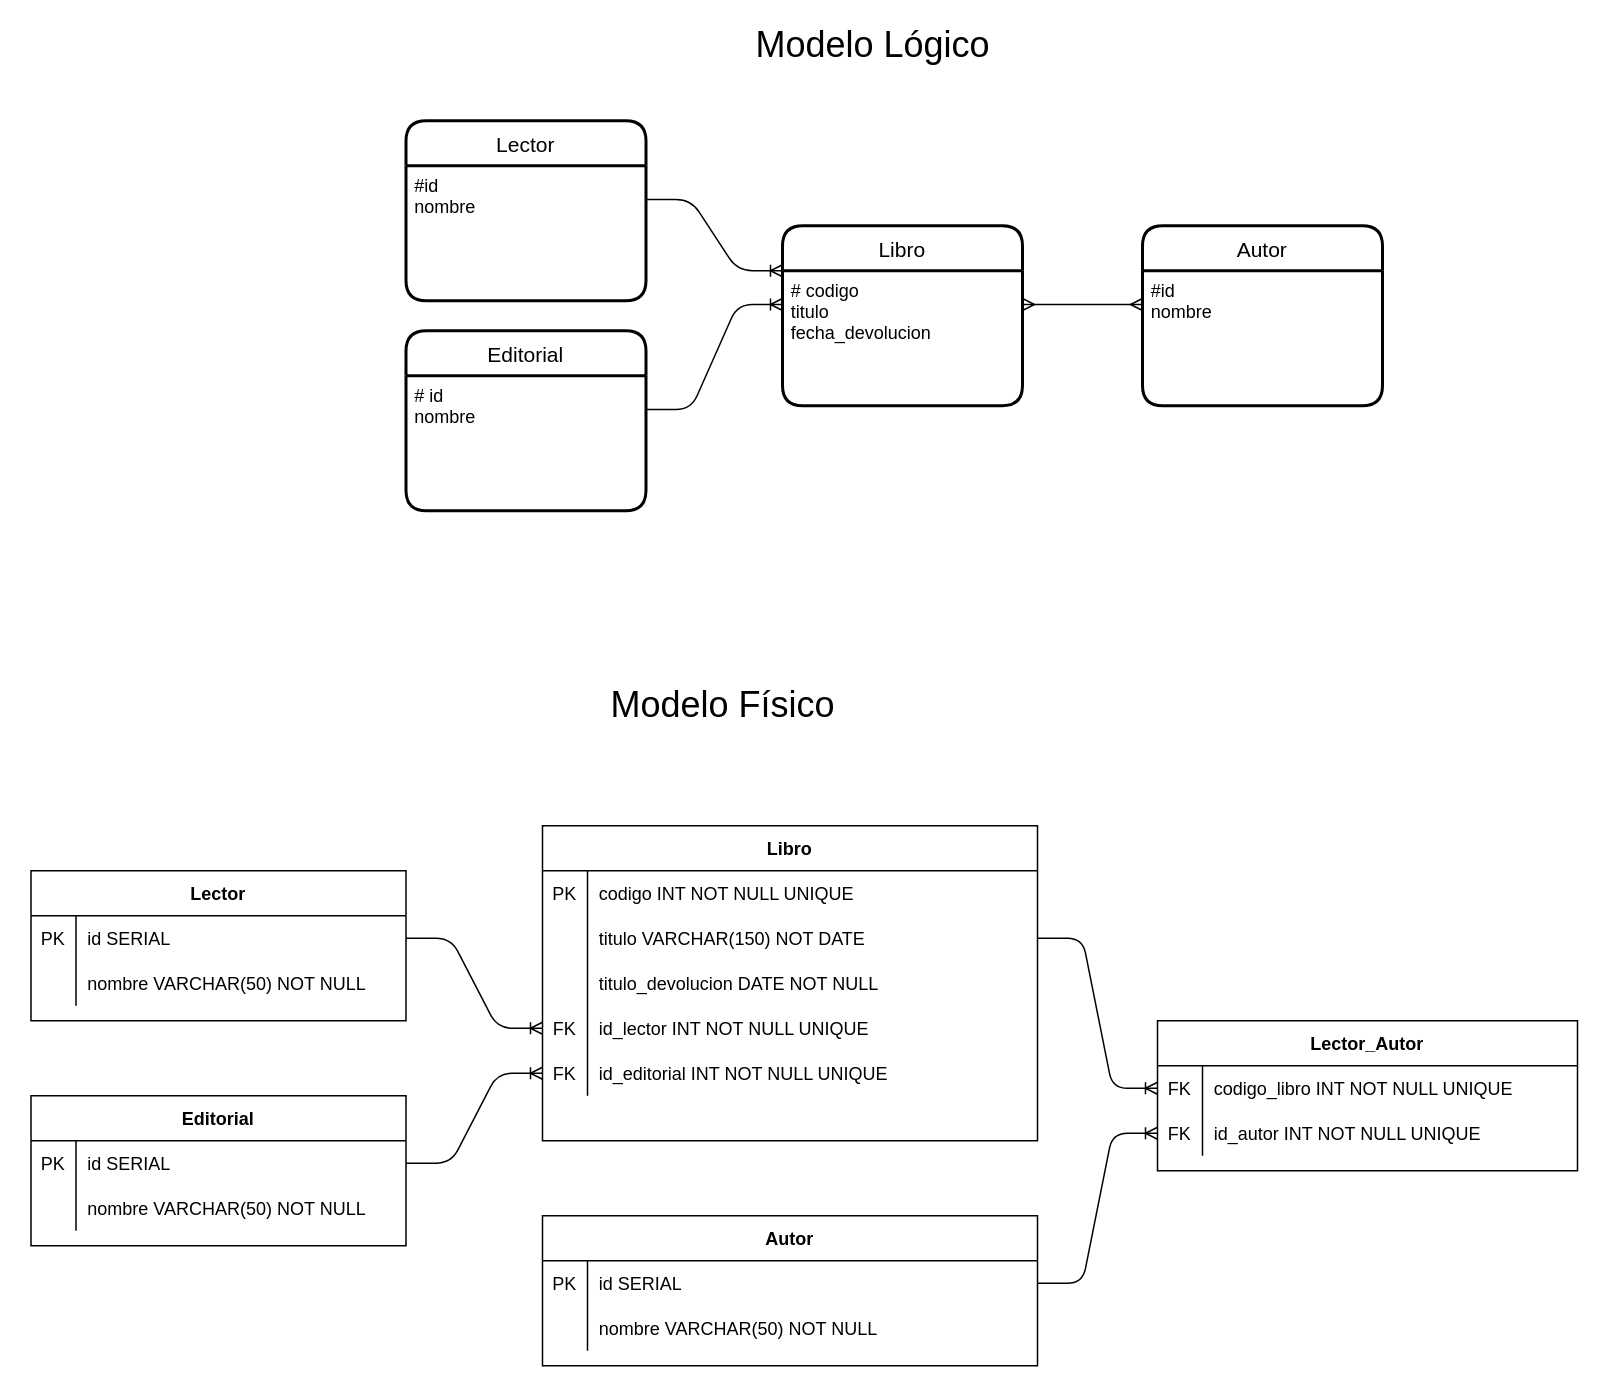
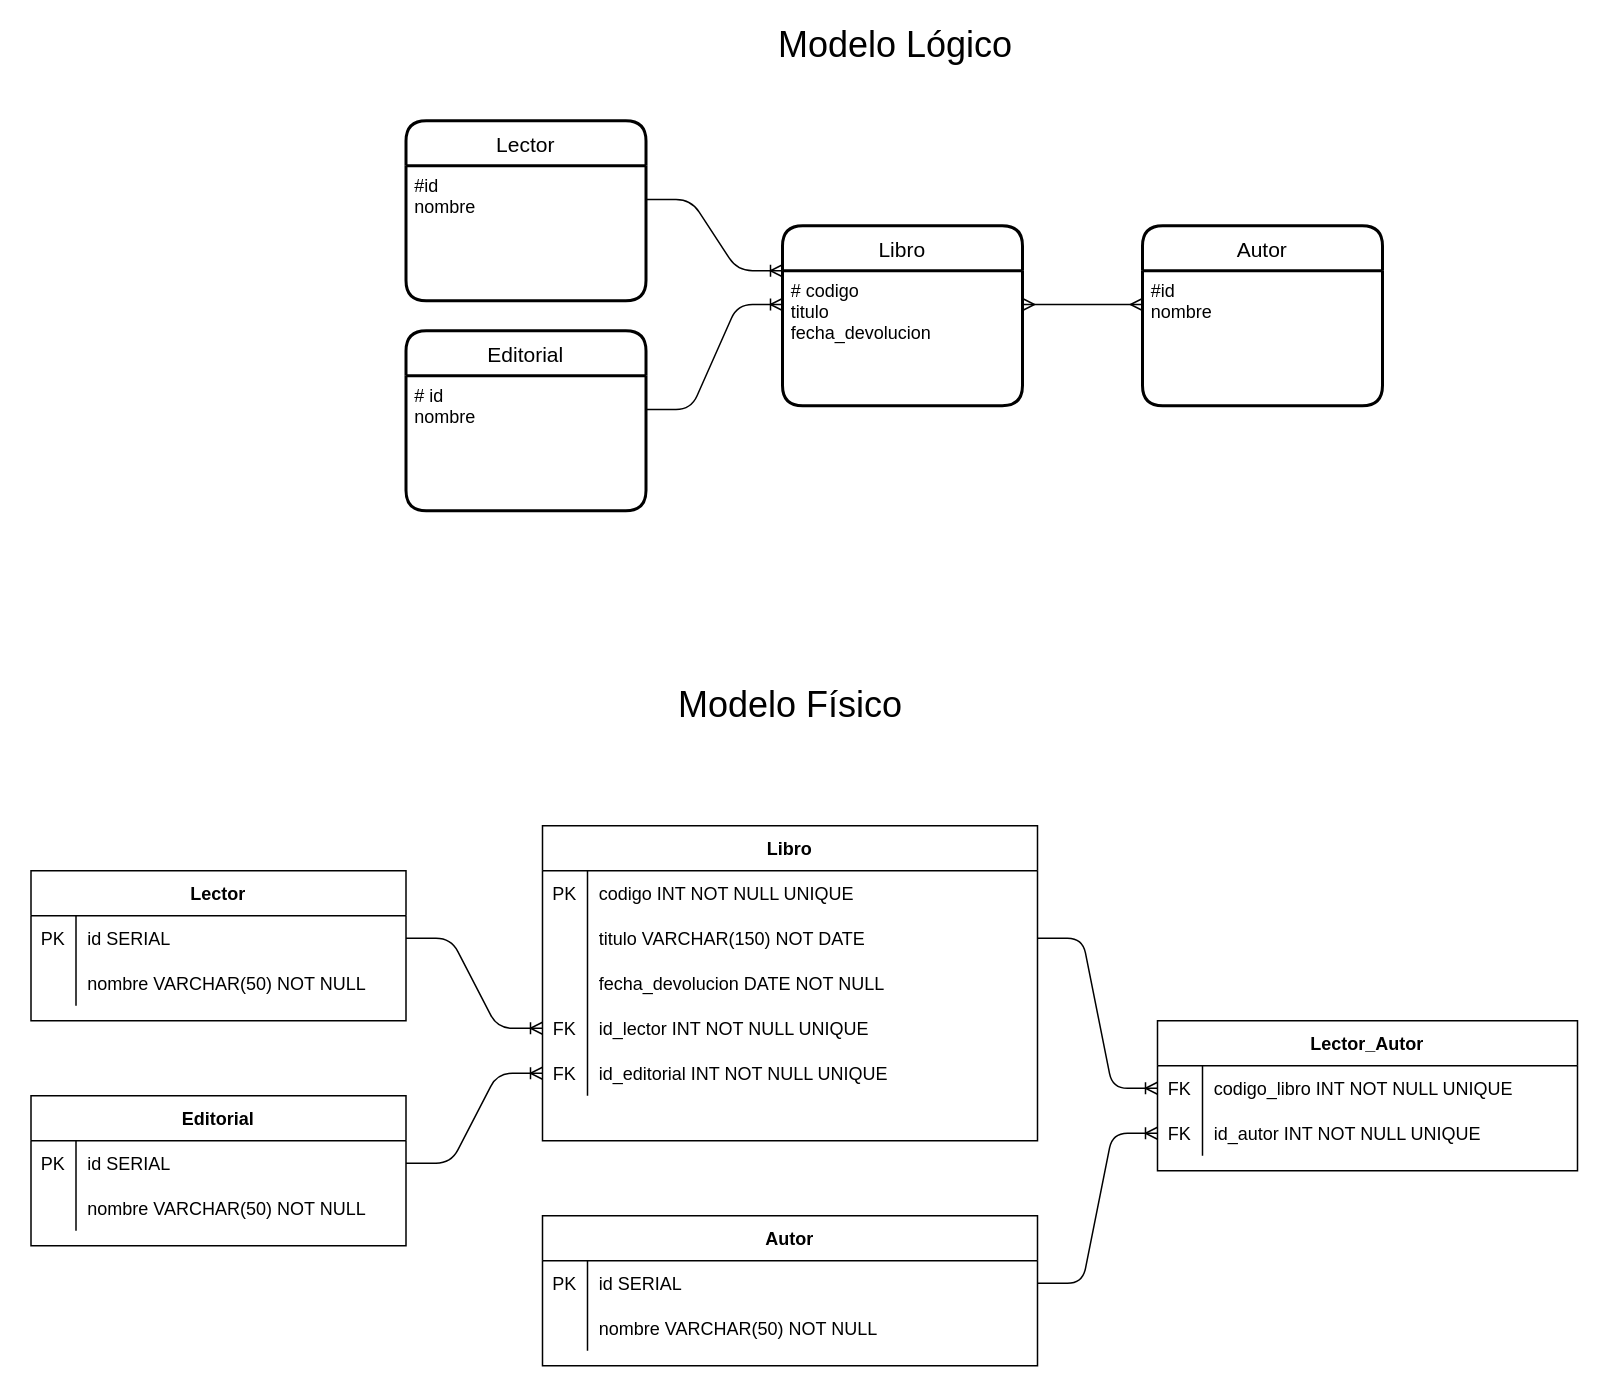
node "Modelo Lógico": moved (872, 46) -> (895, 46)
node "Modelo Físico": moved (722, 706) -> (790, 706)
node "titulo_devolucion DATE NOT NULL": label "titulo_devolucion DATE NOT NULL" -> "fecha_devolucion DATE NOT NULL"
